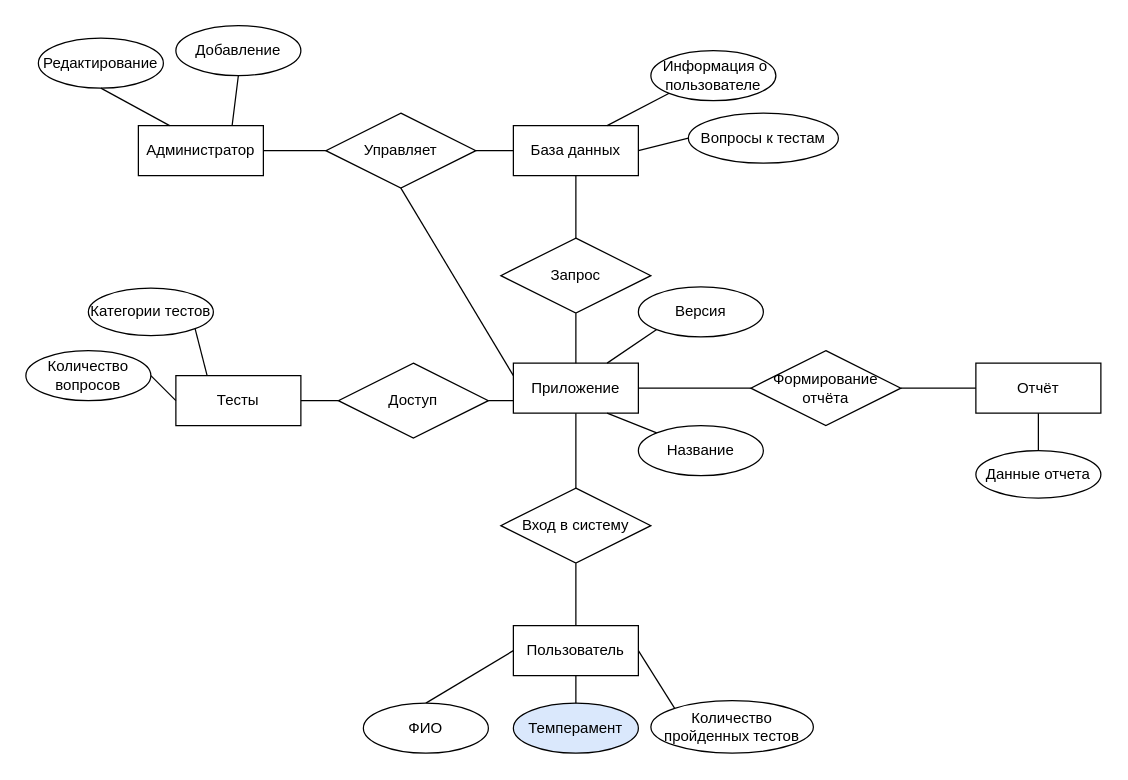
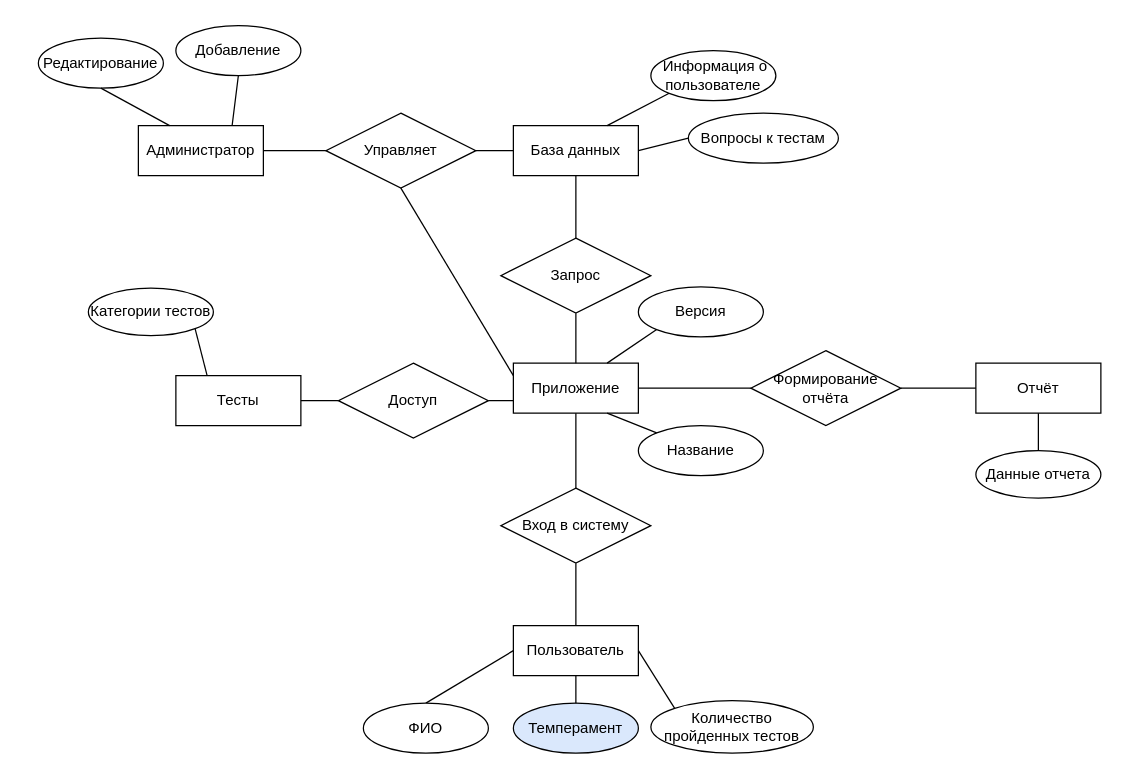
node "Количество вопросов": removed
edge "Количество вопросов" -- "Тесты": removed
